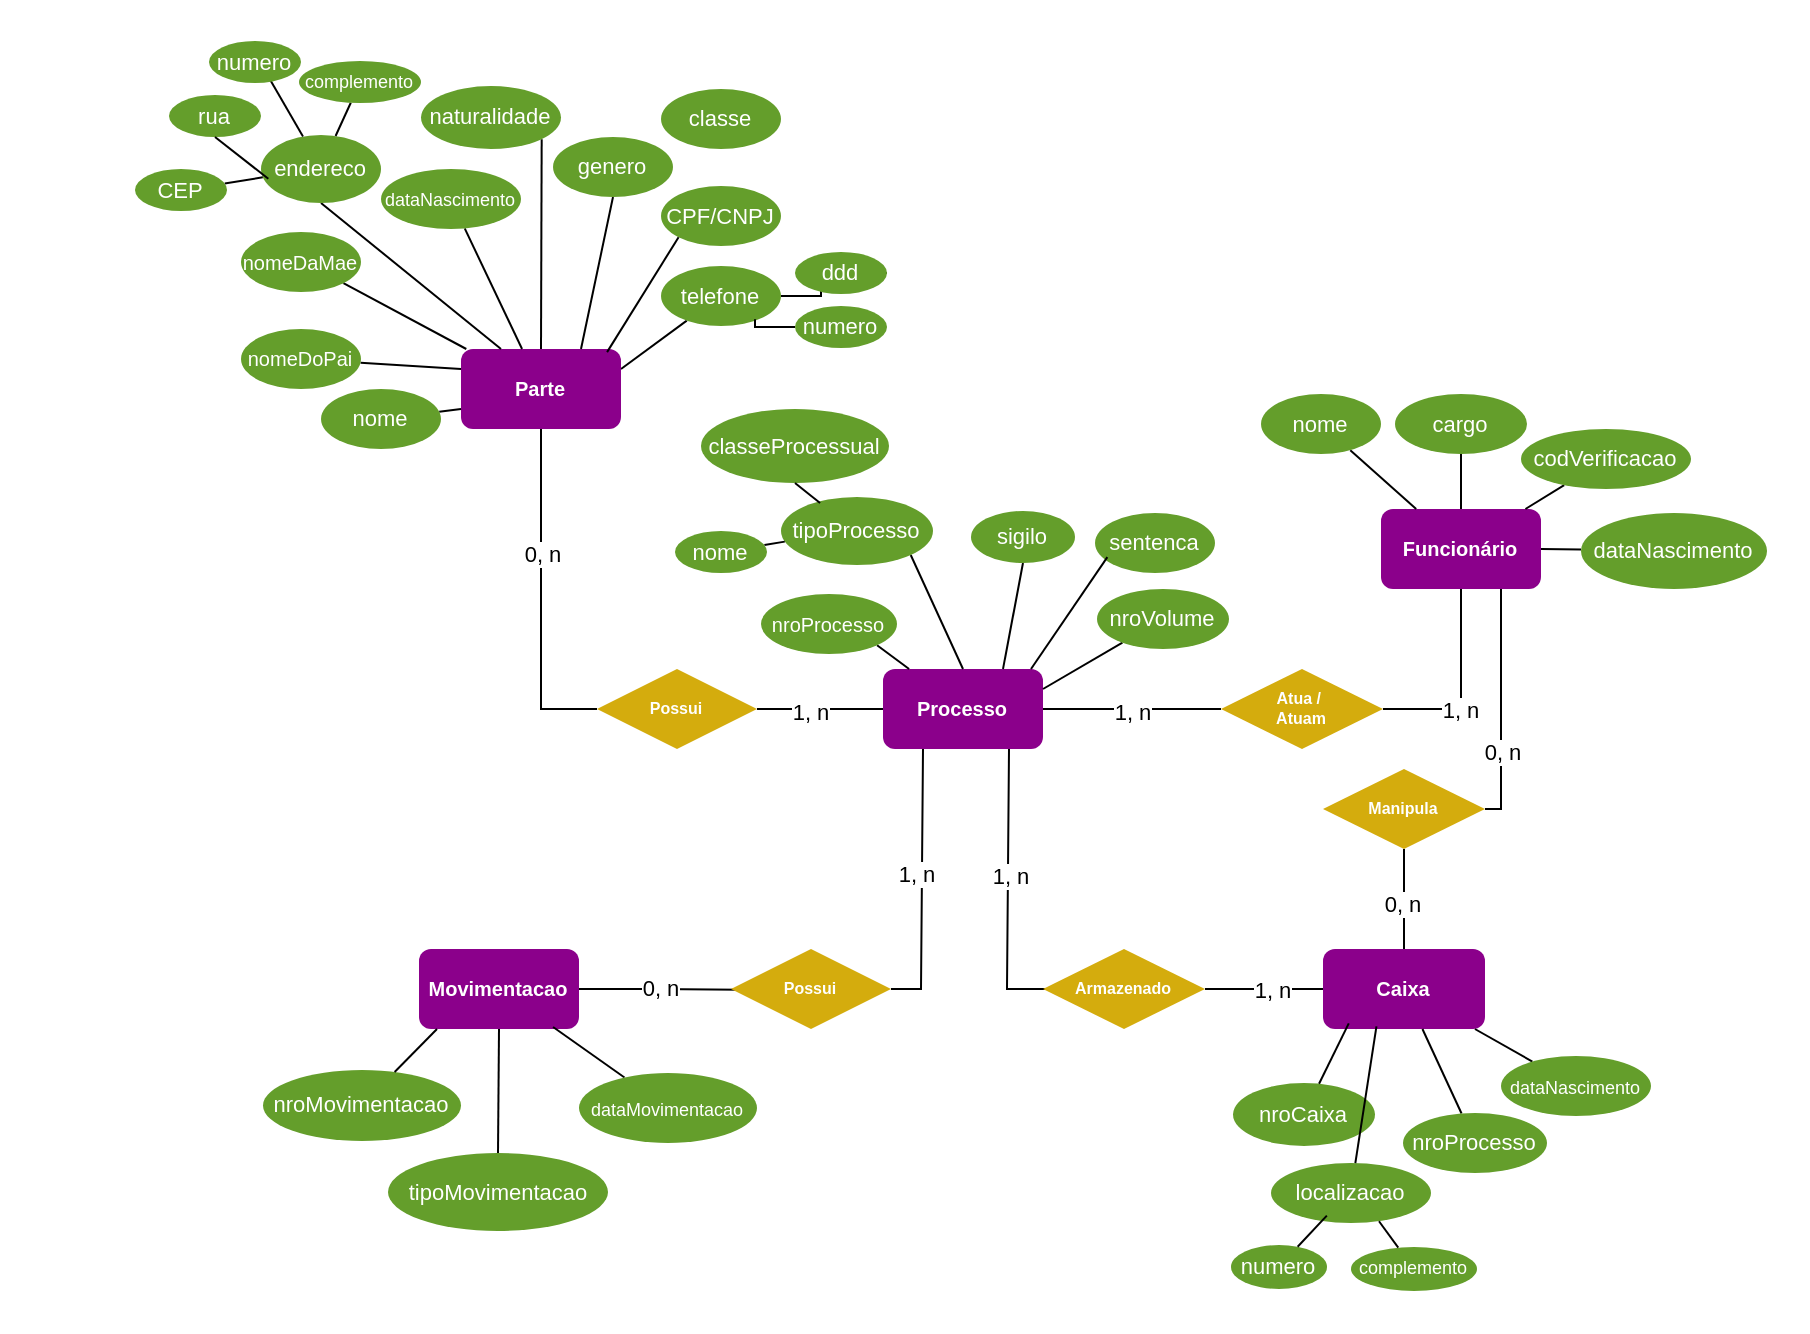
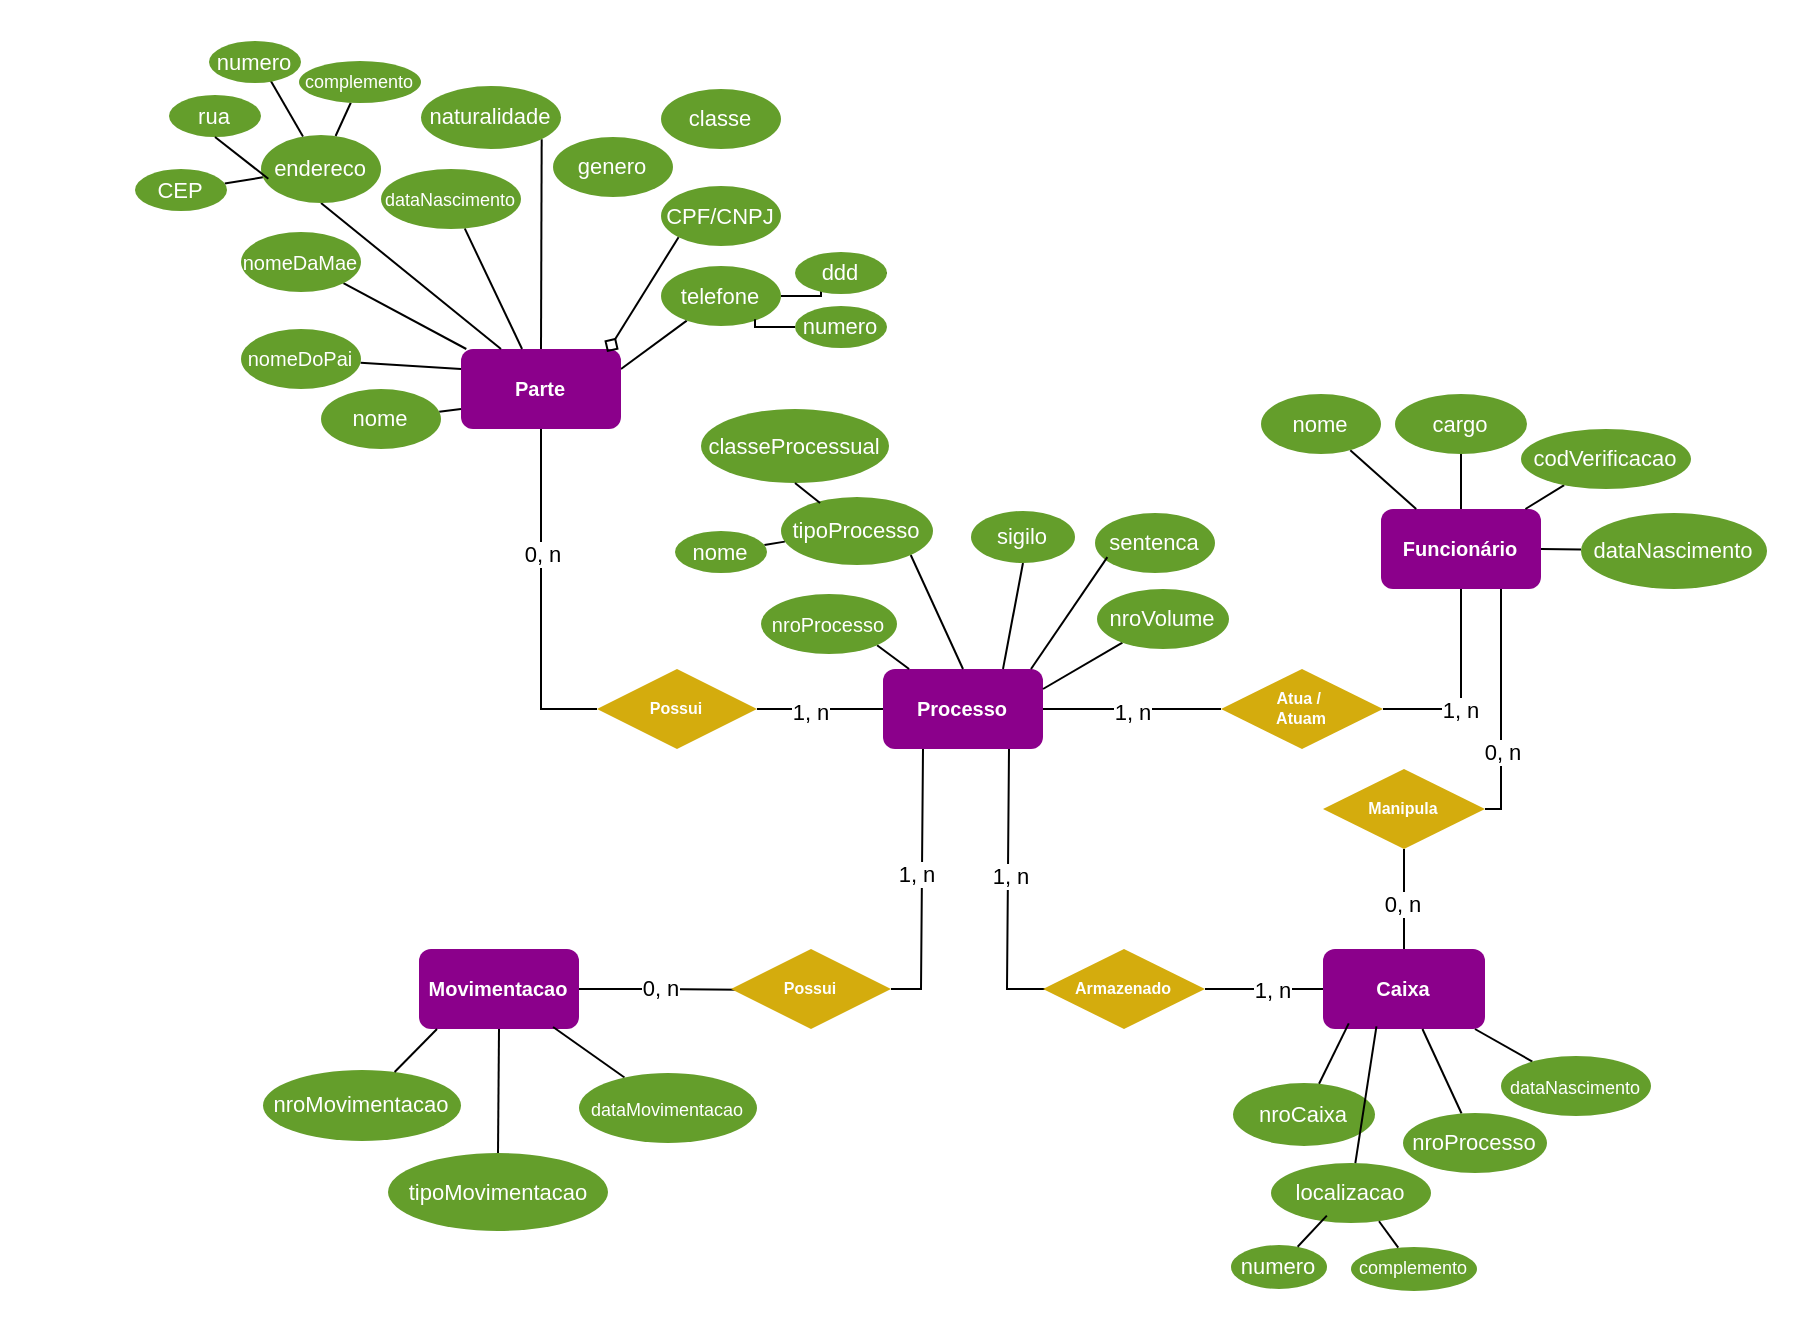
edge "genero" -- "Parte": removed
edge "CPF/CNPJ" -- "Parte": arrowhead none -> diamond
